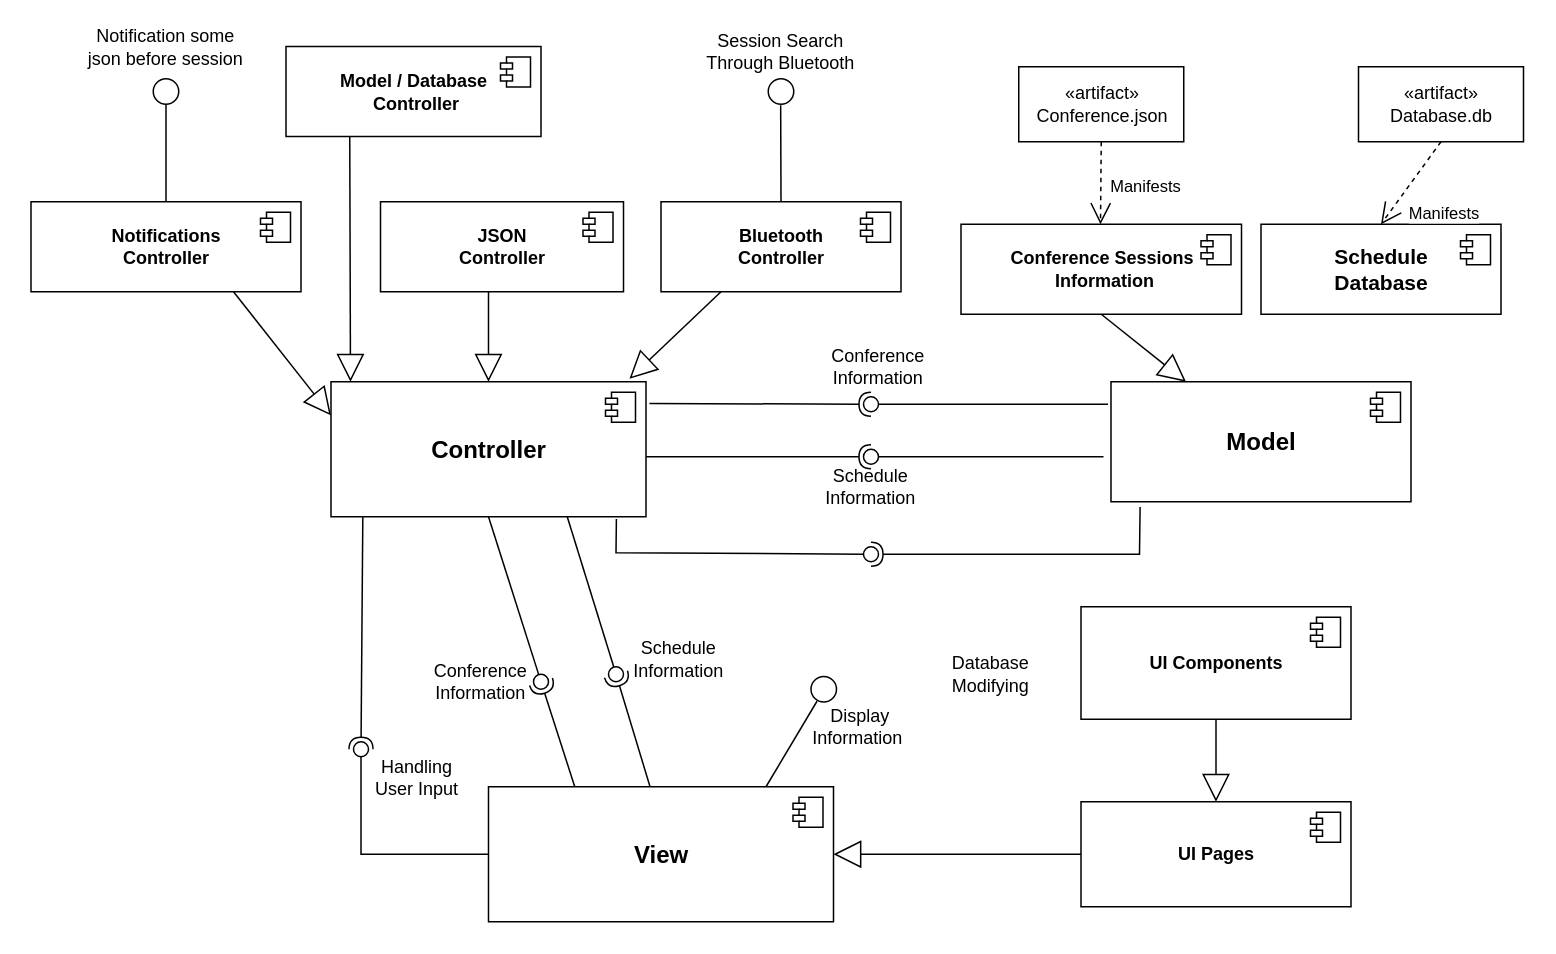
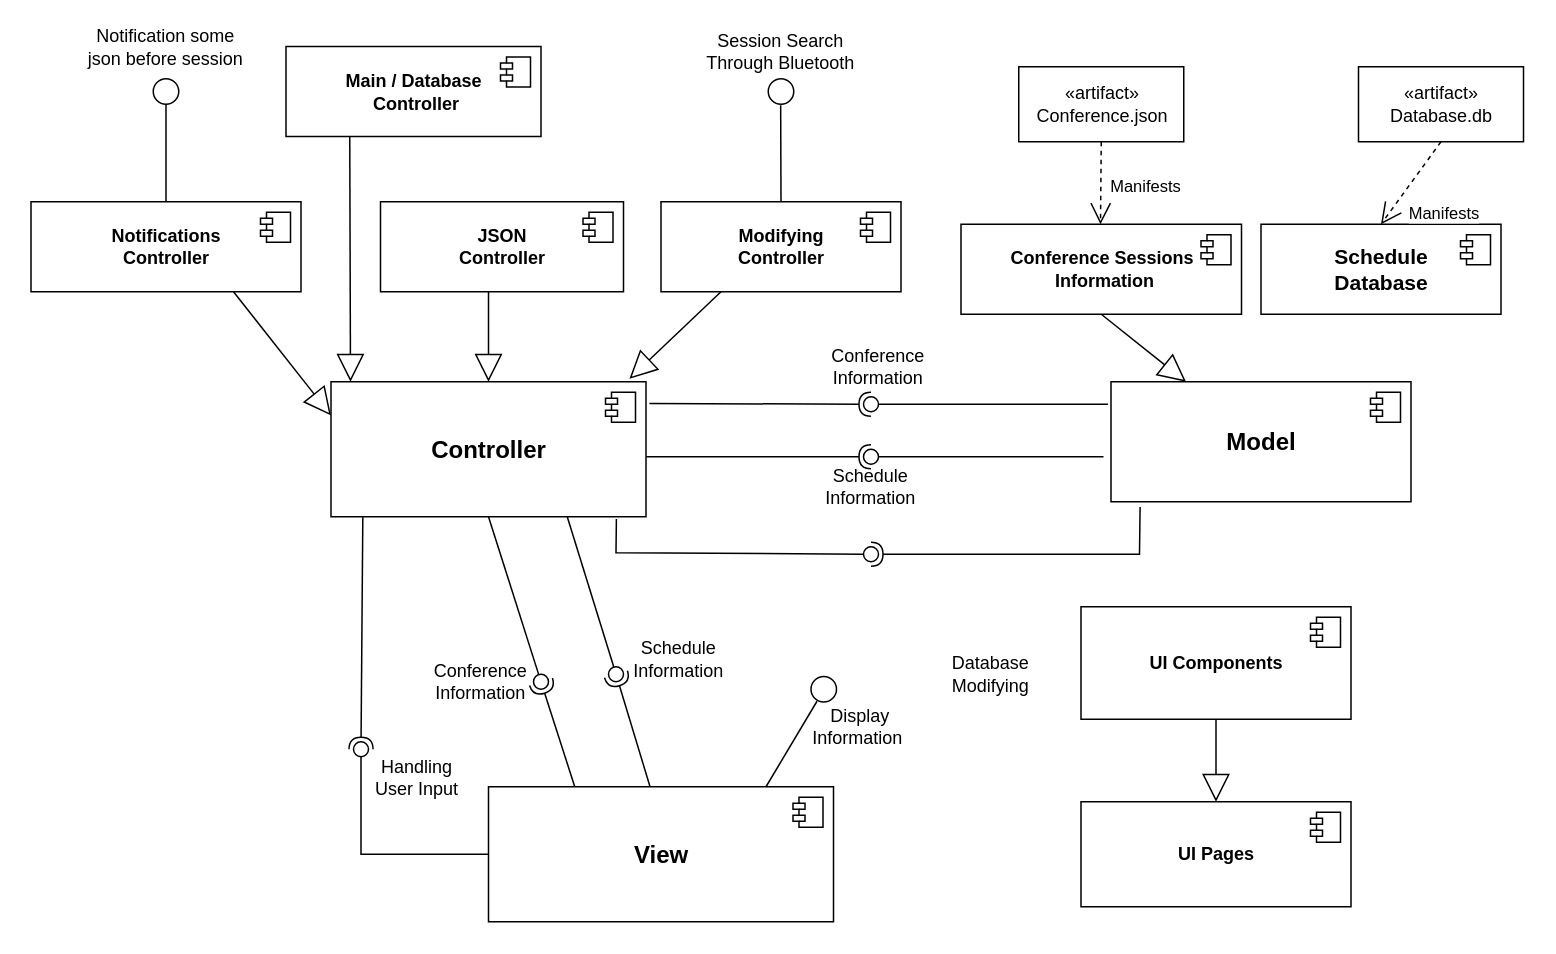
node "Model / Database Controller": label "Model / Database Controller" -> "Main / Database Controller"
node "Bluetooth Controller": label "Bluetooth Controller" -> "Modifying Controller"
edge "UI Pages" -> "View": removed
